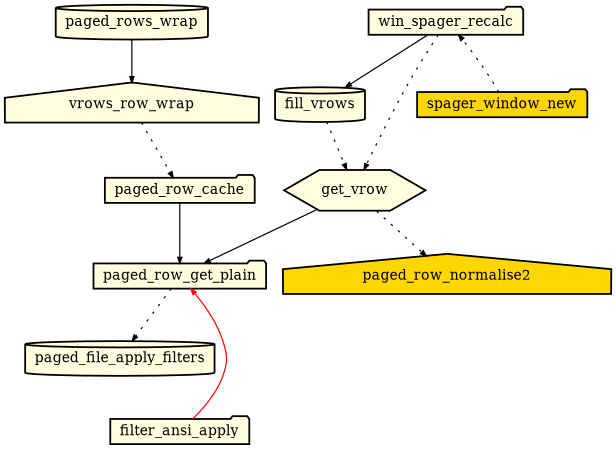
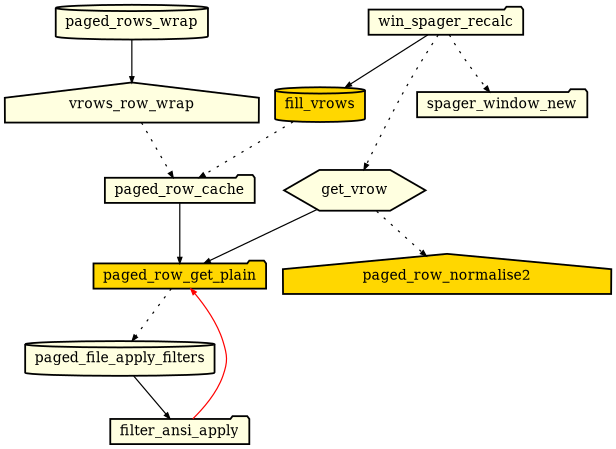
edge "spager_window_new" -> "win_spager_recalc": reversed
node "fill_vrows": fillcolor lightyellow -> gold
node "spager_window_new": fillcolor gold -> lightyellow
edge "fill_vrows" -> "get_vrow": now "fill_vrows" -> "paged_row_cache"
node "paged_row_get_plain": fillcolor lightyellow -> gold
edge "paged_file_apply_filters" -> "filter_ansi_apply": added
